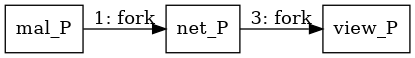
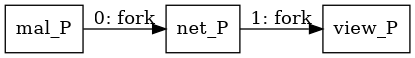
edge "mal_P" -> "net_P": label "1: fork" -> "0: fork"
edge "net_P" -> "view_P": label "3: fork" -> "1: fork"
